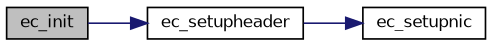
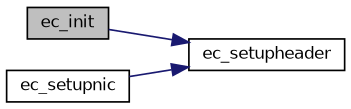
edge "ec_setupheader" -> "ec_setupnic": reversed
